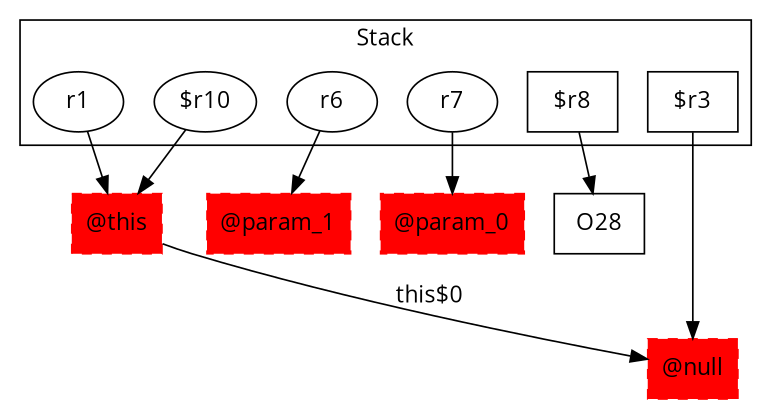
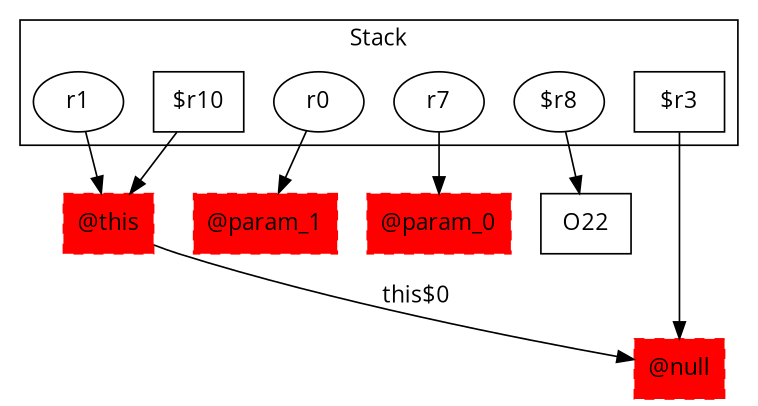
node "$r10": shape ellipse -> box
node "r6": label "r6" -> "r0"
node "$r8": shape box -> ellipse
node "O28": label "O28" -> "O22"
